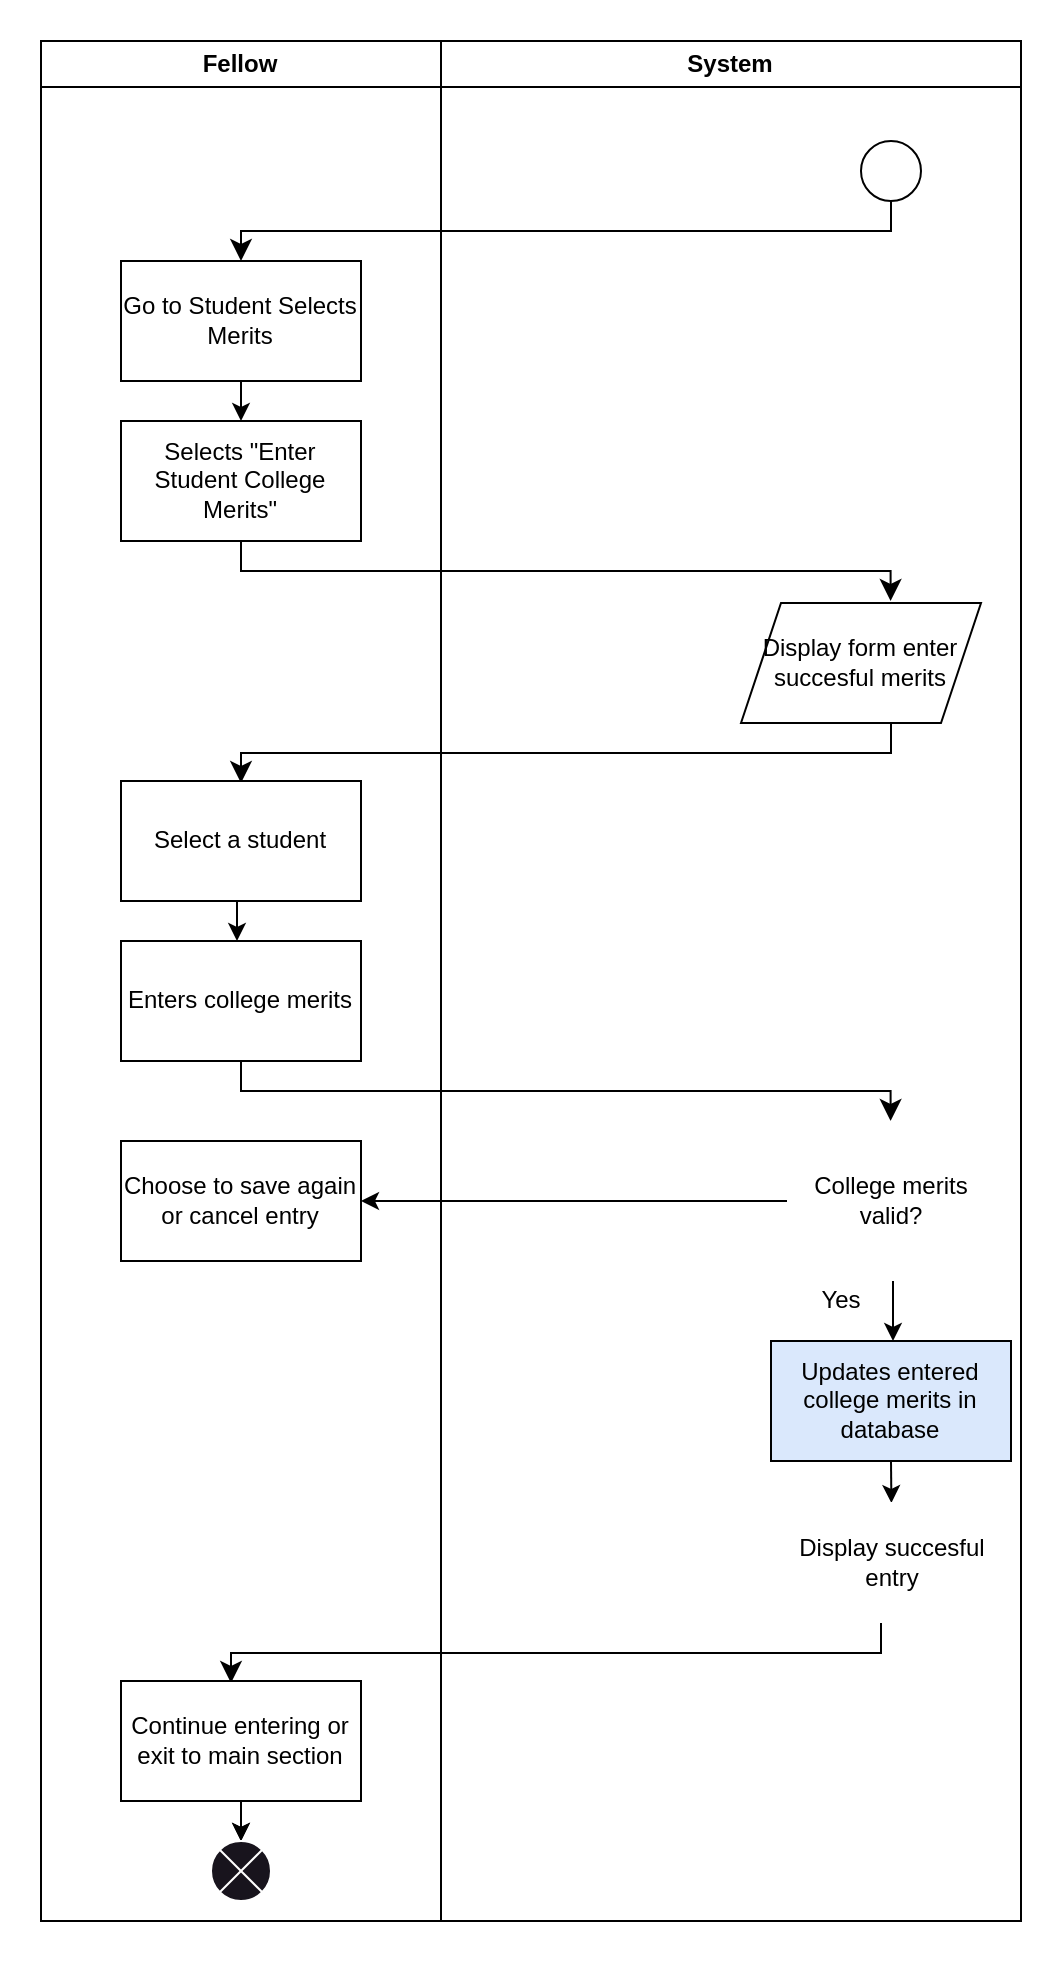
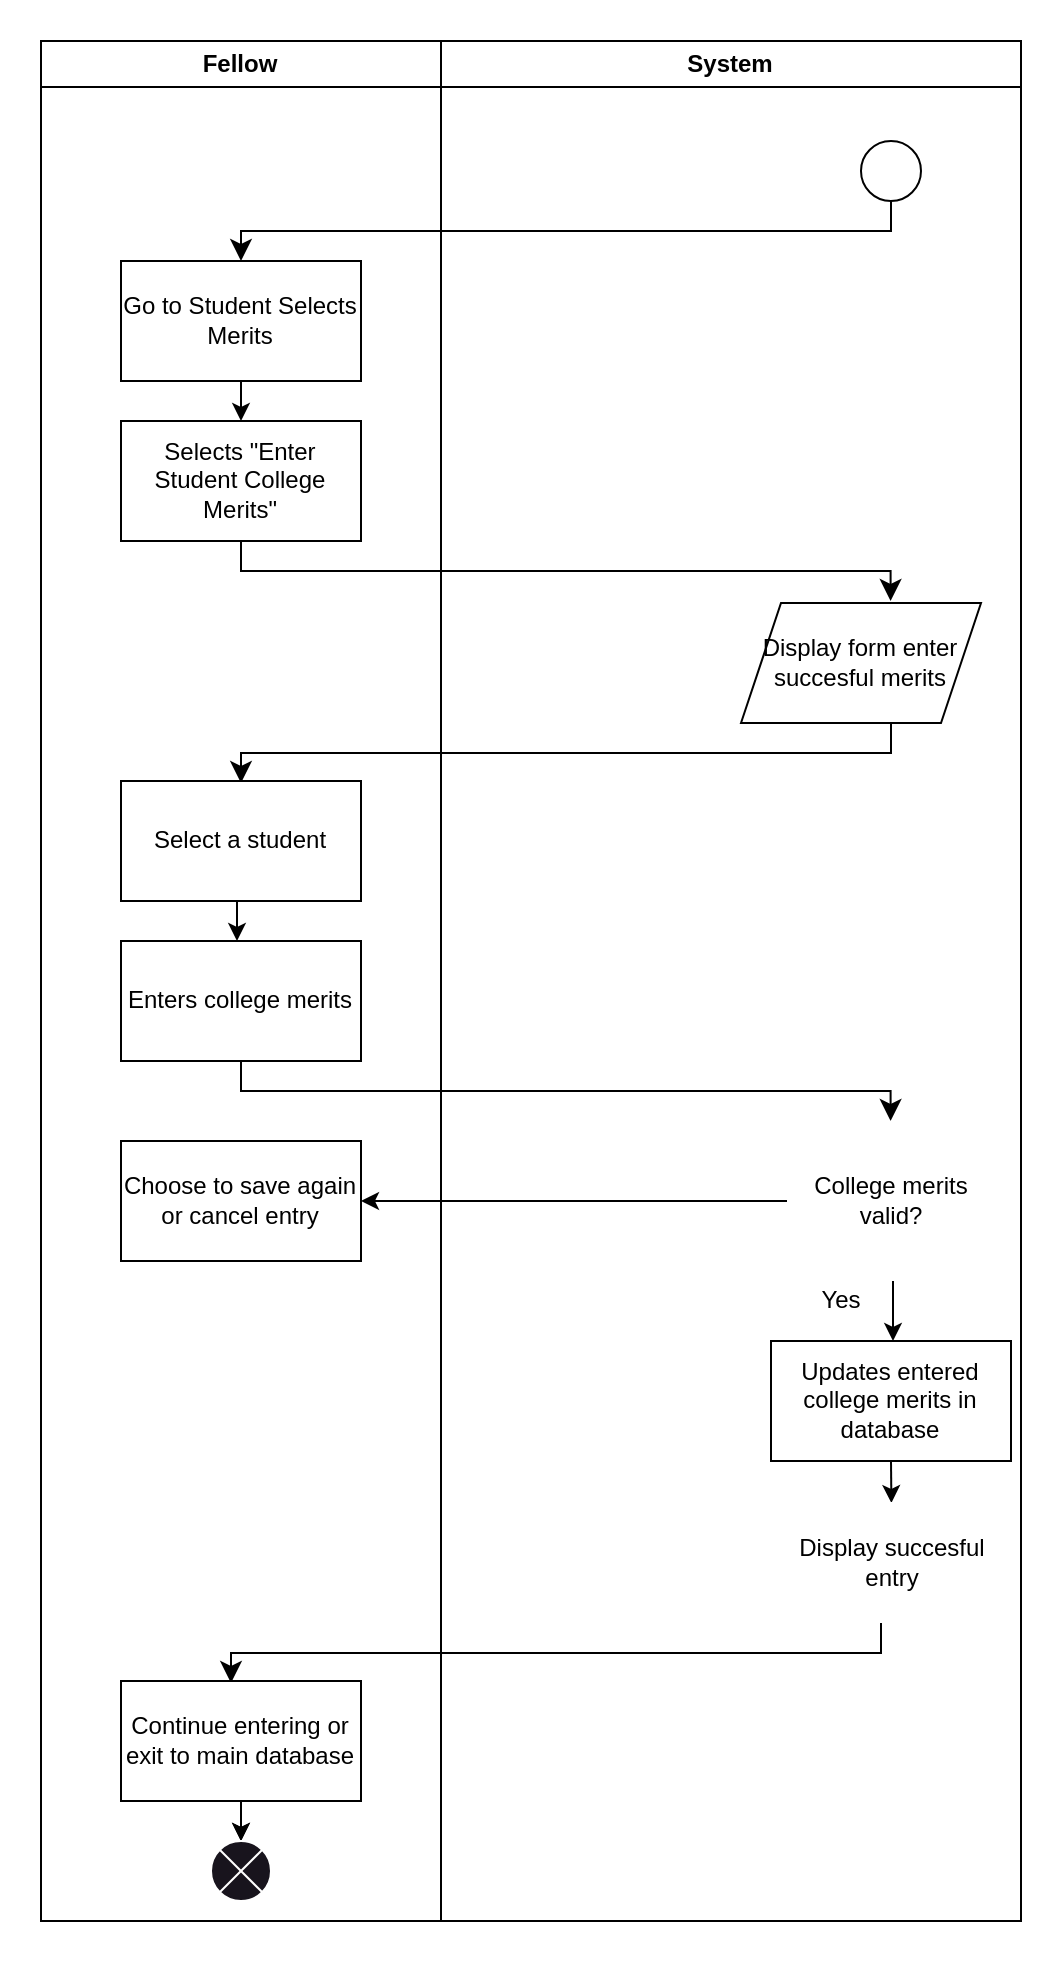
node "Updates entered college merits in database": fillcolor #dae8fc -> #ffffff
node "Continue entering or exit to main section": label "Continue entering or exit to main section" -> "Continue entering or exit to main database"
